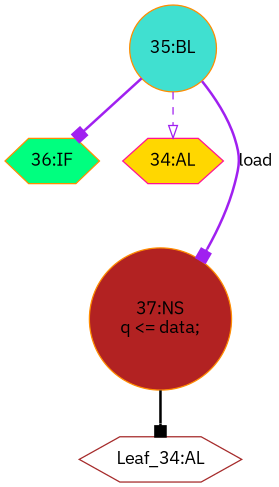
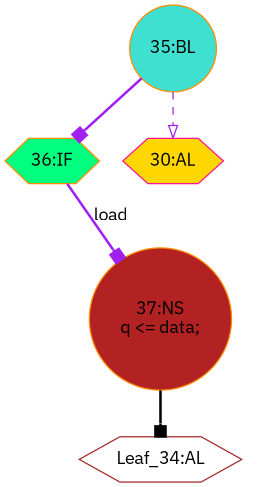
node "34:AL": label "34:AL" -> "30:AL"
edge "35:BL" -> "37:NS q <= data;": now "36:IF" -> "37:NS q <= data;"
